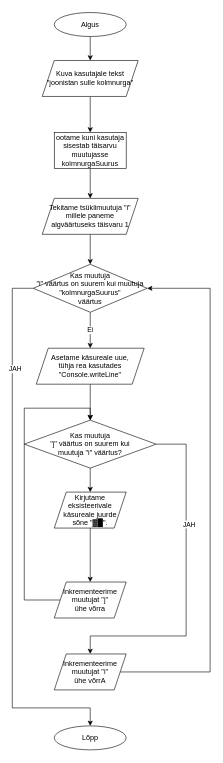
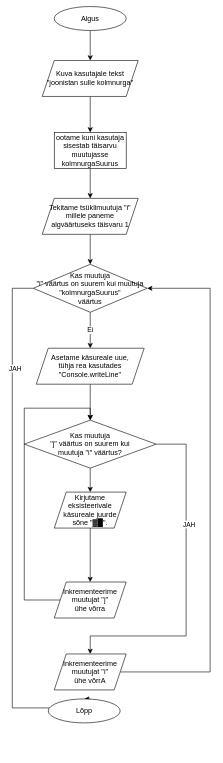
node "Algus": moved (90, 24) -> (90, 18)
node "Lõpp": moved (90, 738) -> (84, 711)
